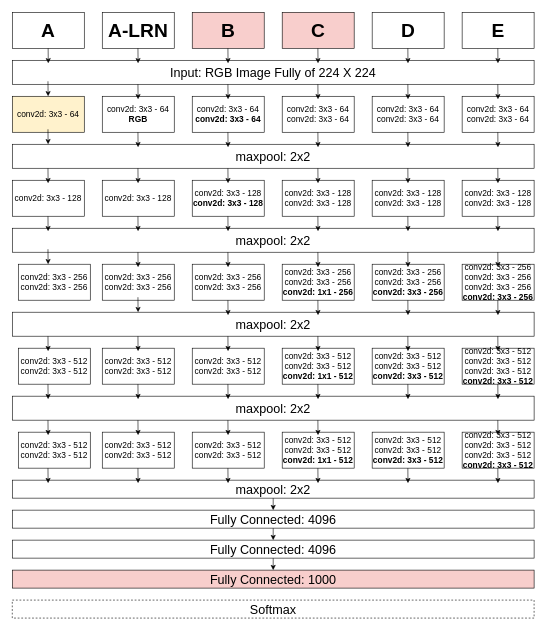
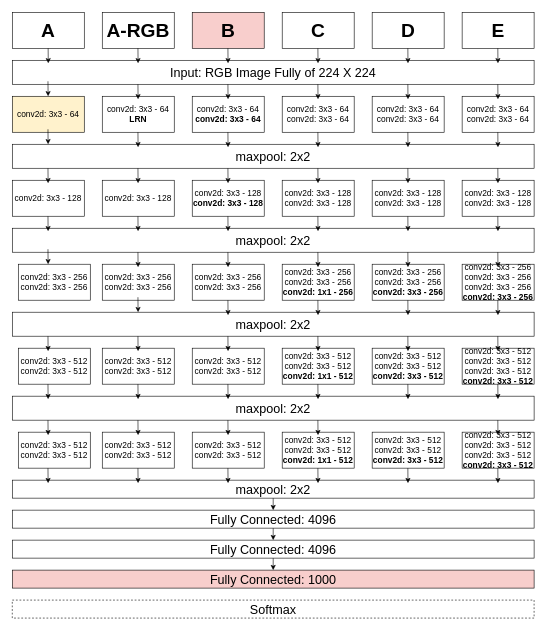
node "A-LRN": label "A-LRN" -> "A-RGB"
node "C": fillcolor #f8cecc -> #ffffff
node "conv2d: 3x3 - 64 RGB": label "conv2d: 3x3 - 64 RGB" -> "conv2d: 3x3 - 64 LRN"
